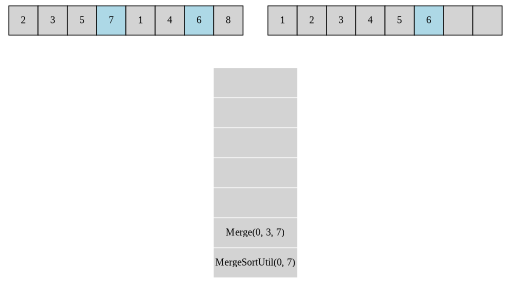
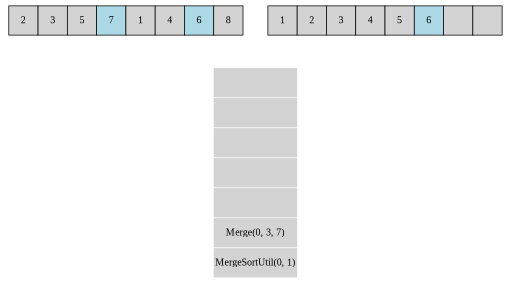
node "Merge(0, 3, 7)": text "MergeSortUtil(0, 7)" -> "MergeSortUtil(0, 1)"
